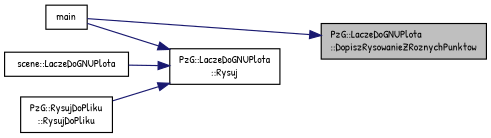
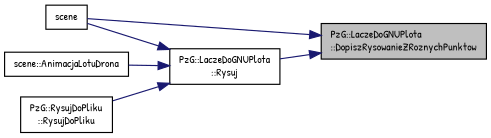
node "main": label "main" -> "scene"
edge "PzG::LaczeDoGNUPlota ::Rysuj" -> "PzG::LaczeDoGNUPlota ::DopiszRysowanieZRoznychPunktow": added
node "scene::LaczeDoGNUPlota": label "scene::LaczeDoGNUPlota" -> "scene::AnimacjaLotuDrona"
